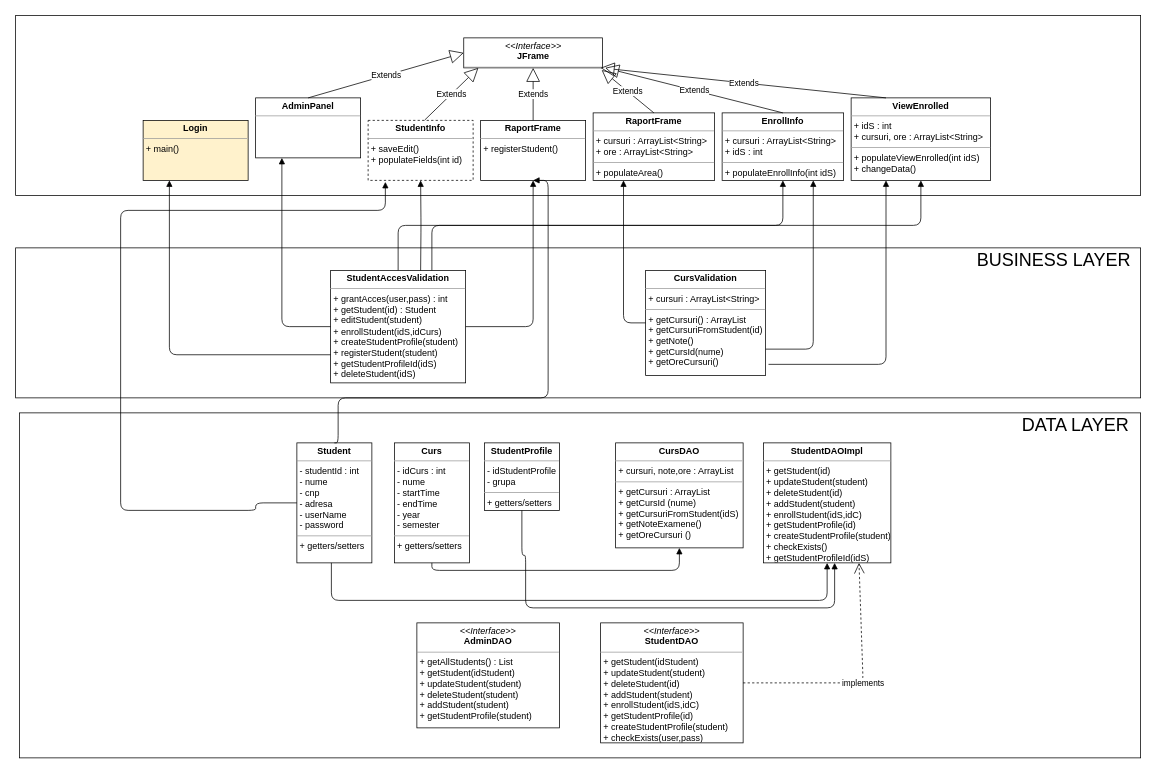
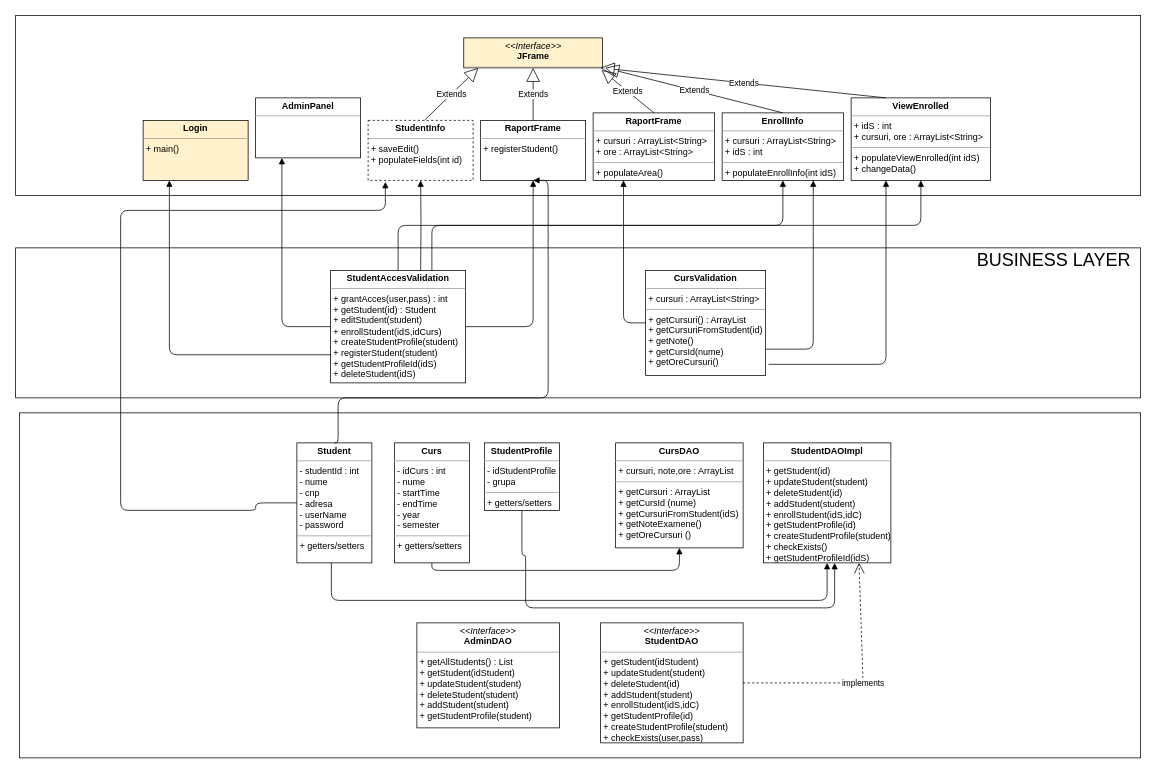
node "<<Interface>> JFrame": fillcolor #ffffff -> #fff2cc
edge "AdminPanel" -> "<<Interface>> JFrame": removed, label "Extends"
node "DATA LAYER": removed
